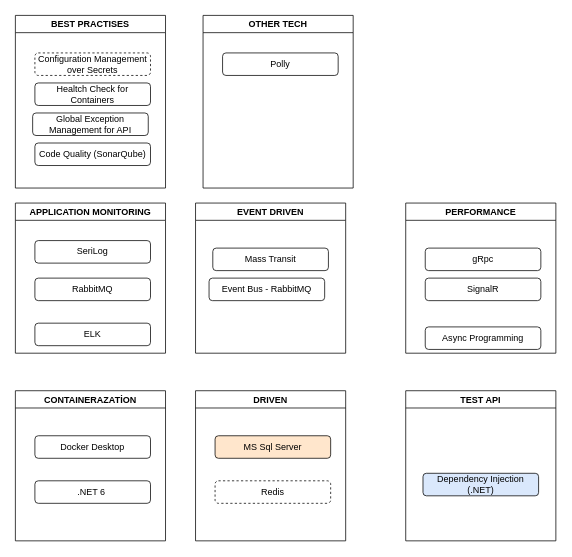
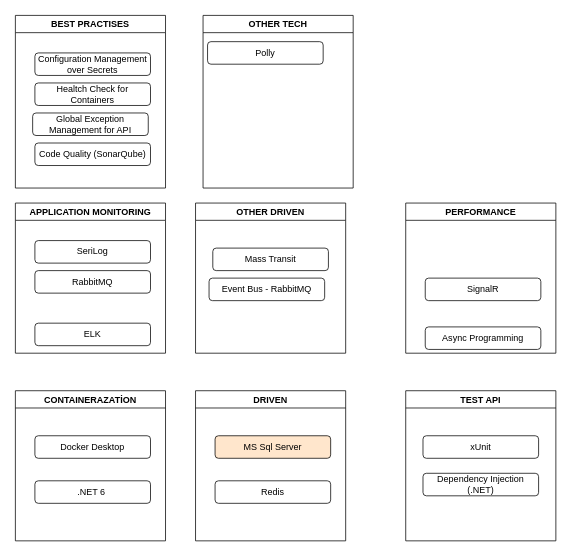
node "Configuration Management over Secrets": style dashed -> solid
node "Polly": moved (280, 64) -> (265, 53)
node "EVENT DRIVEN": label "EVENT DRIVEN" -> "OTHER DRIVEN"
node "gRpc": removed
node "RabbitMQ": moved (93, 289) -> (93, 282)
node "xUnit": added
node "Dependency Injection (.NET)": fillcolor #dae8fc -> #ffffff
node "Redis": style dashed -> solid
